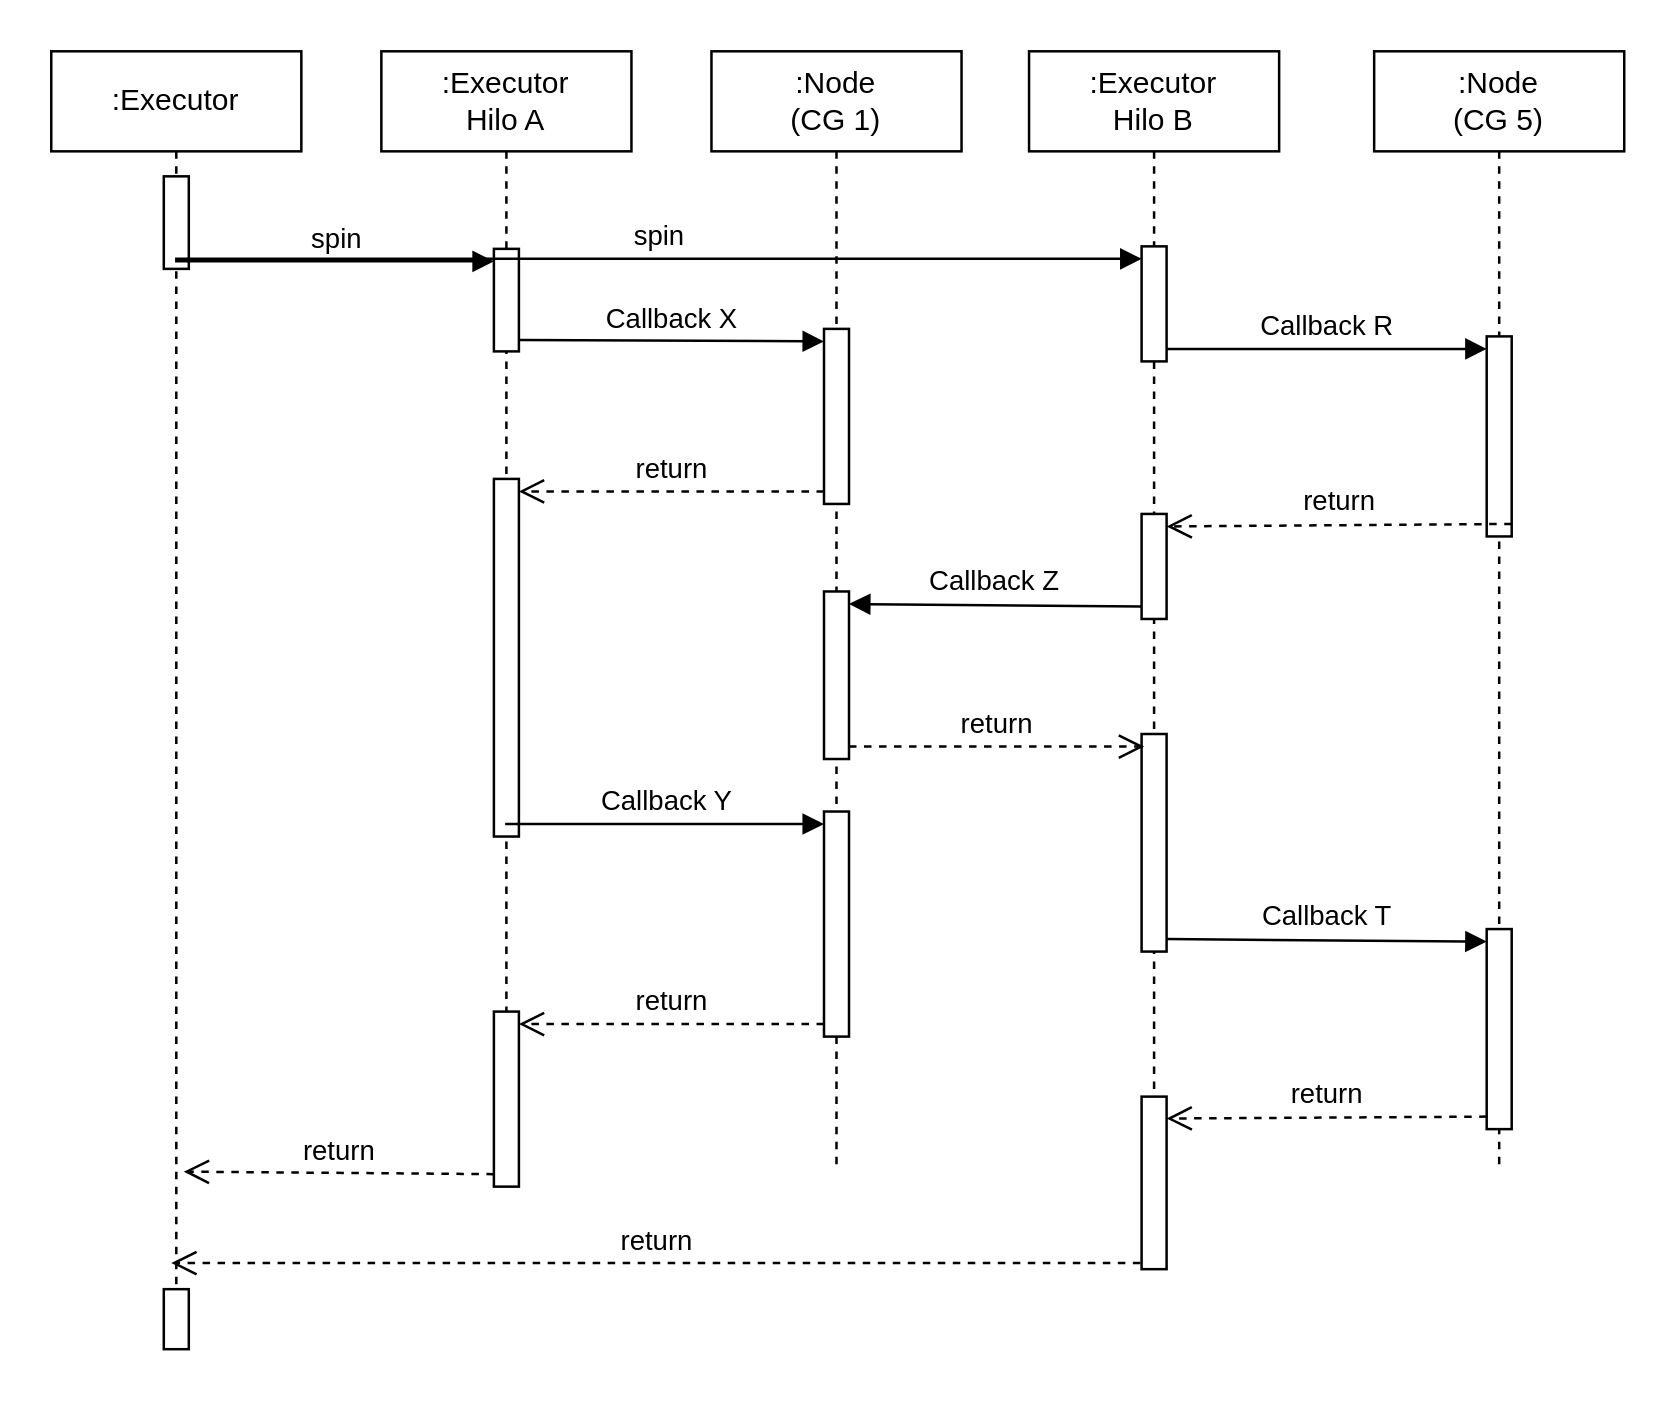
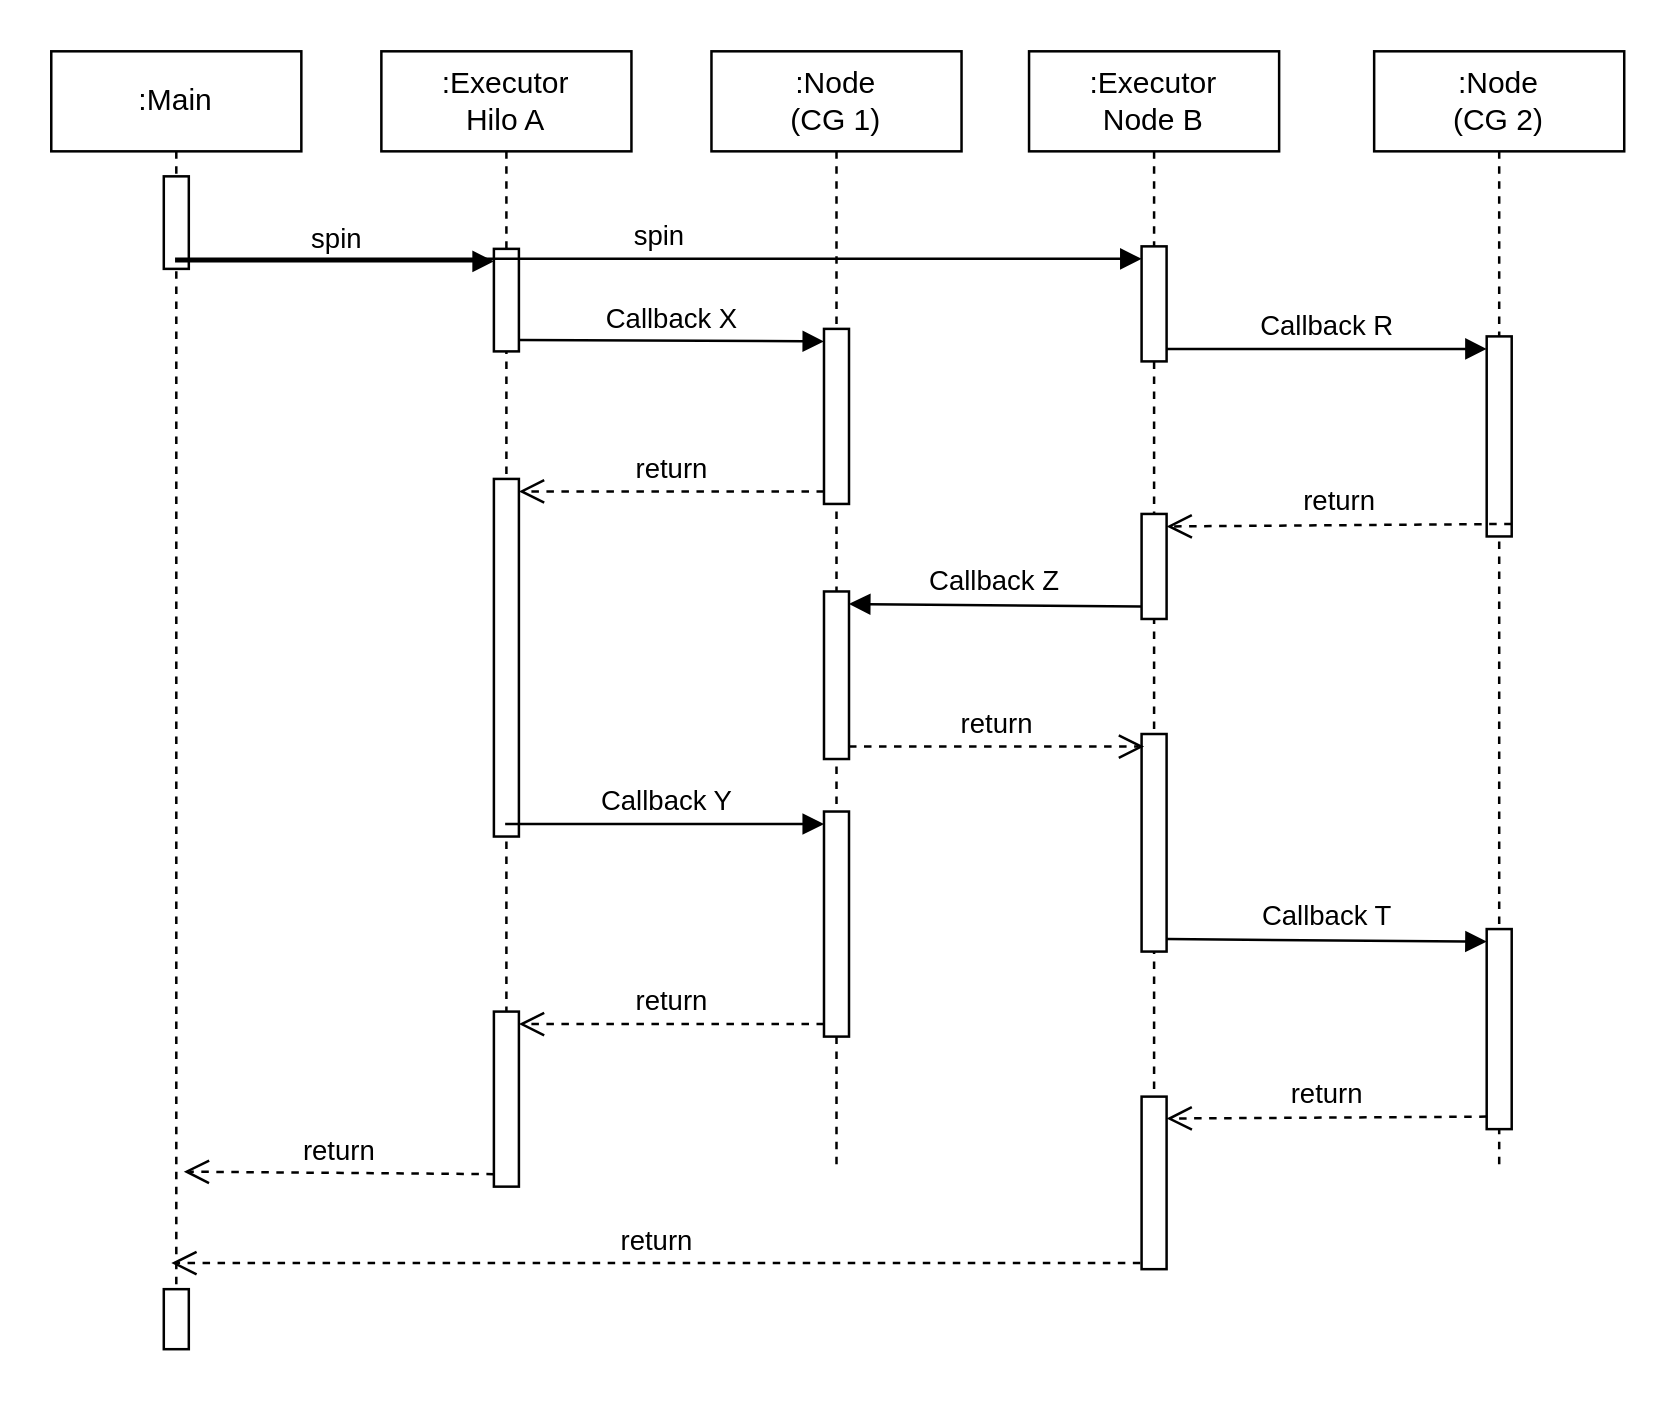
node ":Executor": label ":Executor" -> ":Main"
node ":Executor Hilo B": label ":Executor Hilo B" -> ":Executor Node B"
node ":Node (CG 5)": label ":Node (CG 5)" -> ":Node (CG 2)"
